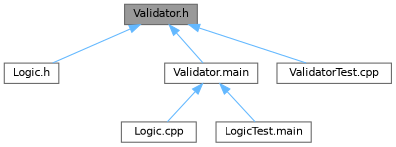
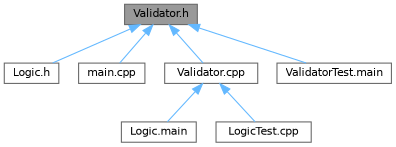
node "main.cpp": added
node "Validator.main": label "Validator.main" -> "Validator.cpp"
node "ValidatorTest.cpp": label "ValidatorTest.cpp" -> "ValidatorTest.main"
node "Logic.cpp": label "Logic.cpp" -> "Logic.main"
node "LogicTest.main": label "LogicTest.main" -> "LogicTest.cpp"
